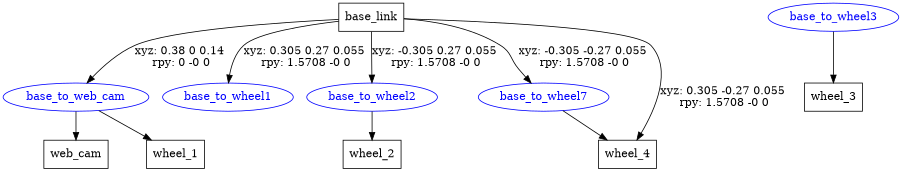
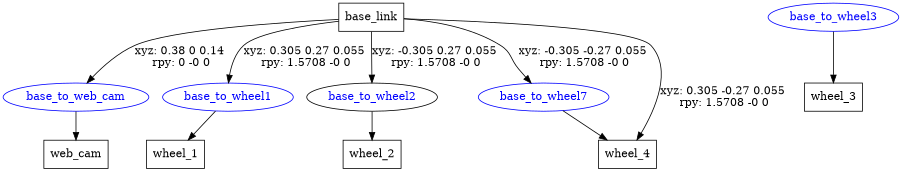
node "base_to_wheel2": color blue -> black
edge "base_to_web_cam" -> "wheel_1": now "base_to_wheel1" -> "wheel_1"
